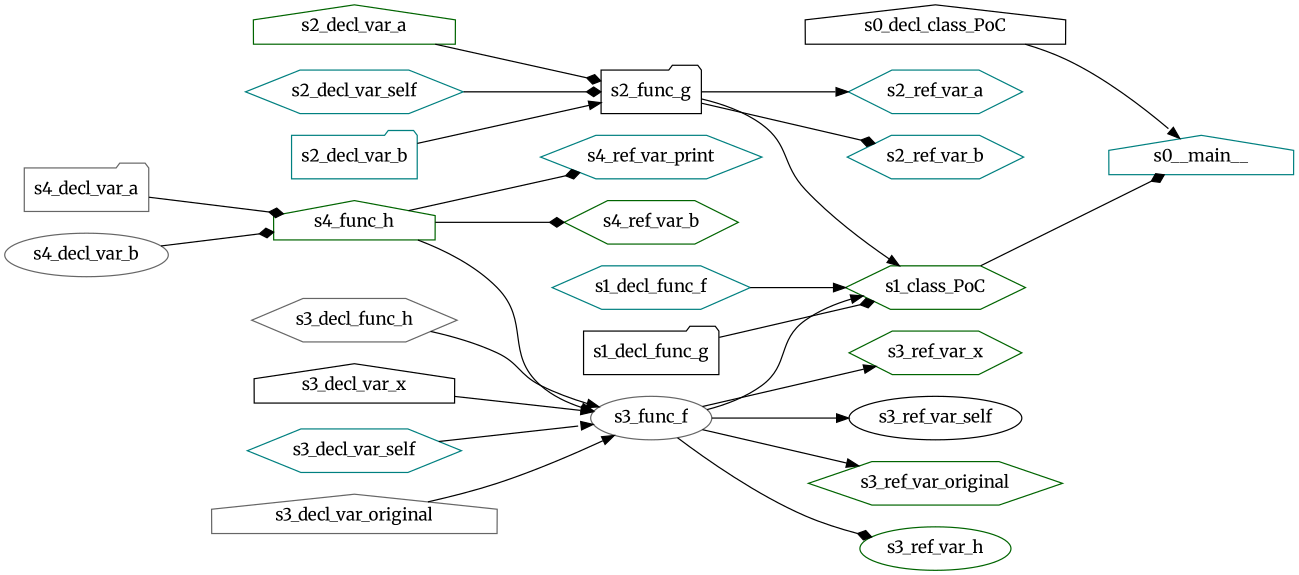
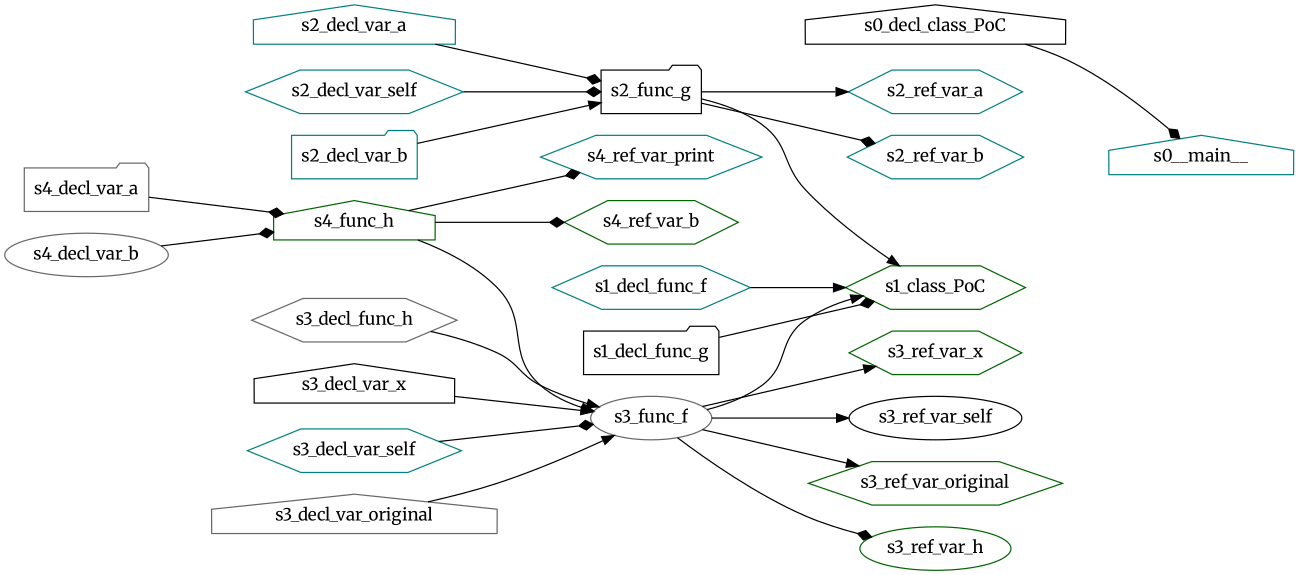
node "s2_decl_var_a": color darkgreen -> teal
edge "s0_decl_class_PoC" -> "s0__main__": arrowhead normal -> diamond
edge "s1_class_PoC" -> "s0__main__": removed
edge "s3_decl_var_self" -> "s3_func_f": arrowhead normal -> diamond
